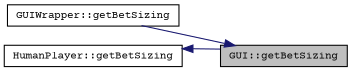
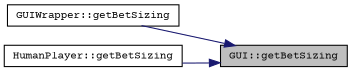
edge "GUI::getBetSizing" -> "HumanPlayer::getBetSizing": reversed
